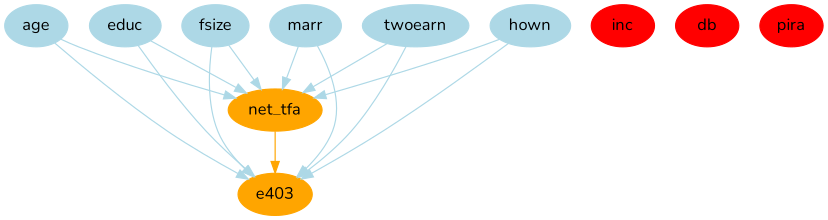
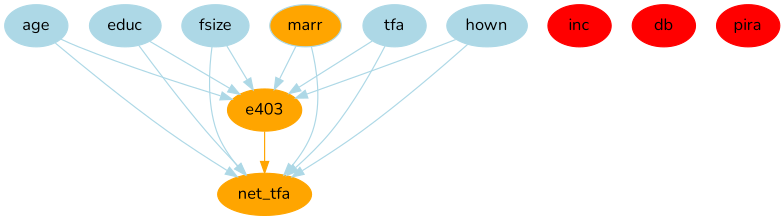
node "marr": fillcolor lightblue -> orange
node "twoearn": label "twoearn" -> "tfa"
edge "net_tfa" -> "e403": reversed
